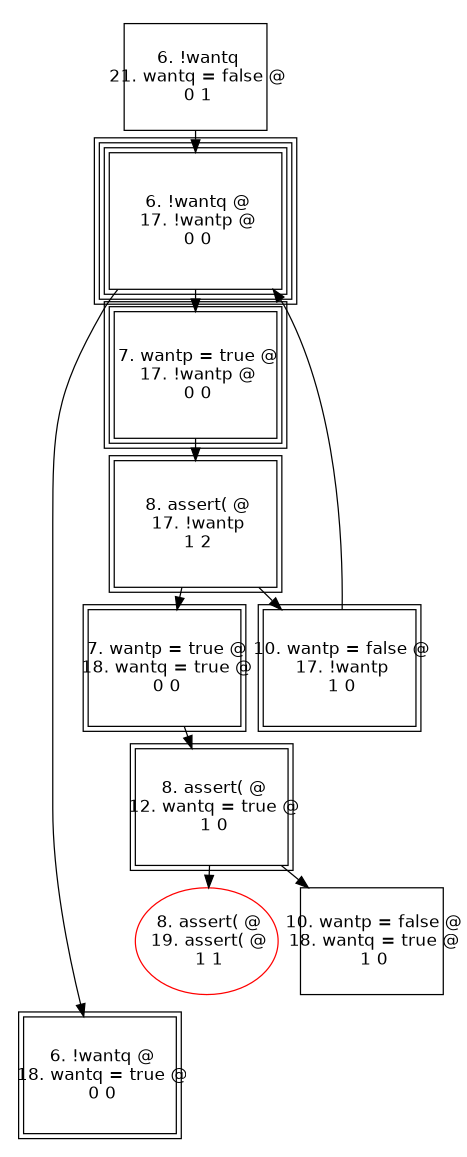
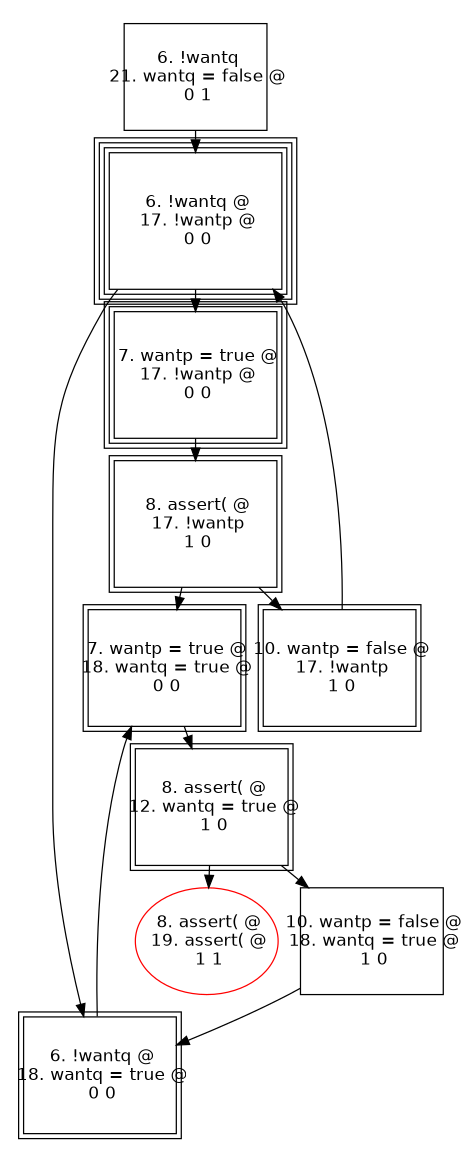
node "8. assert( @ 17. !wantp 1 2": label "8. assert( @ 17. !wantp 1 2" -> "8. assert( @ 17. !wantp 1 0"
edge "6. !wantq @ 18. wantq = true @ 0 0" -> "7. wantp = true @ 18. wantq = true @ 0 0": added
edge "10. wantp = false @ 18. wantq = true @ 1 0" -> "6. !wantq @ 18. wantq = true @ 0 0": added
